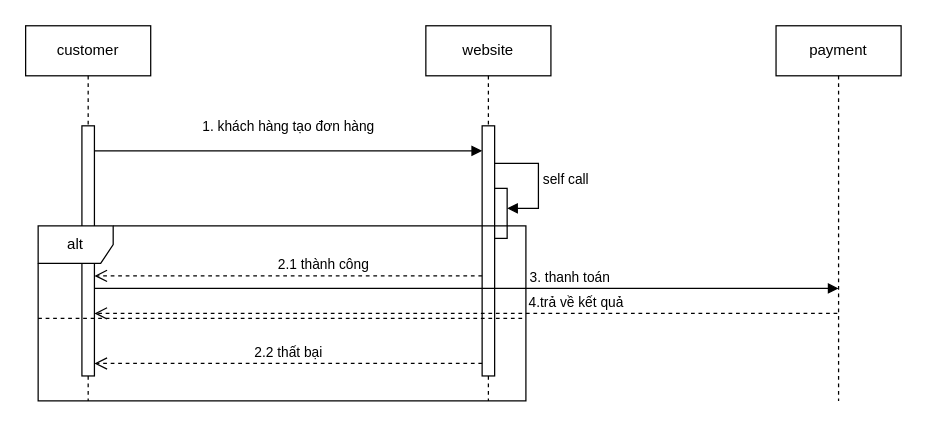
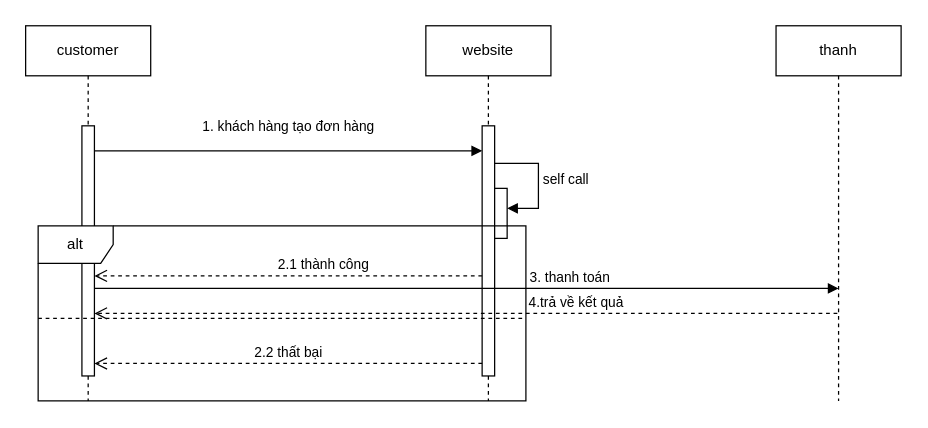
node "payment": label "payment" -> "thanh"
